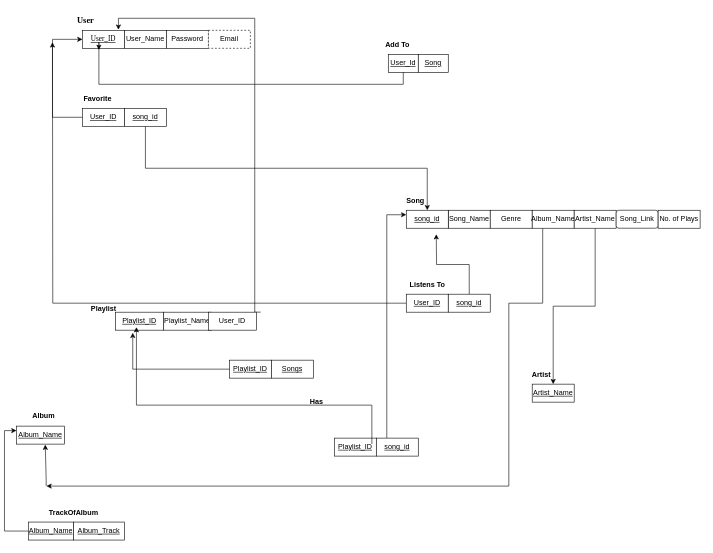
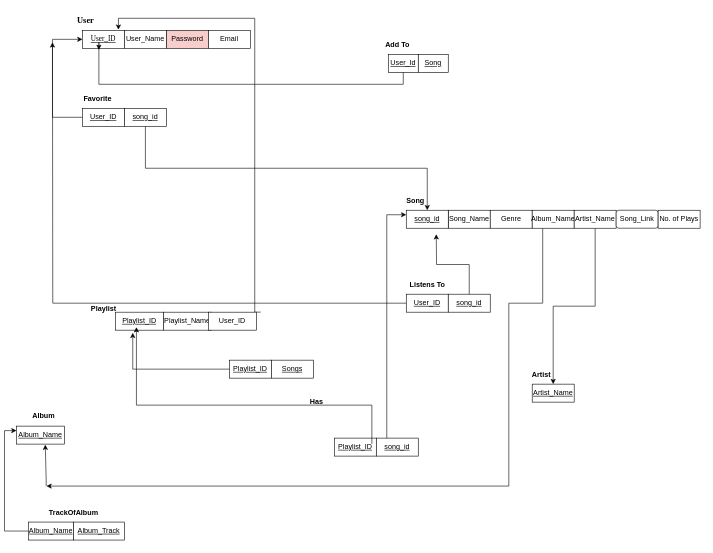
node "Password": fillcolor #ffffff -> #f8cecc
node "Email": style dashed -> solid
